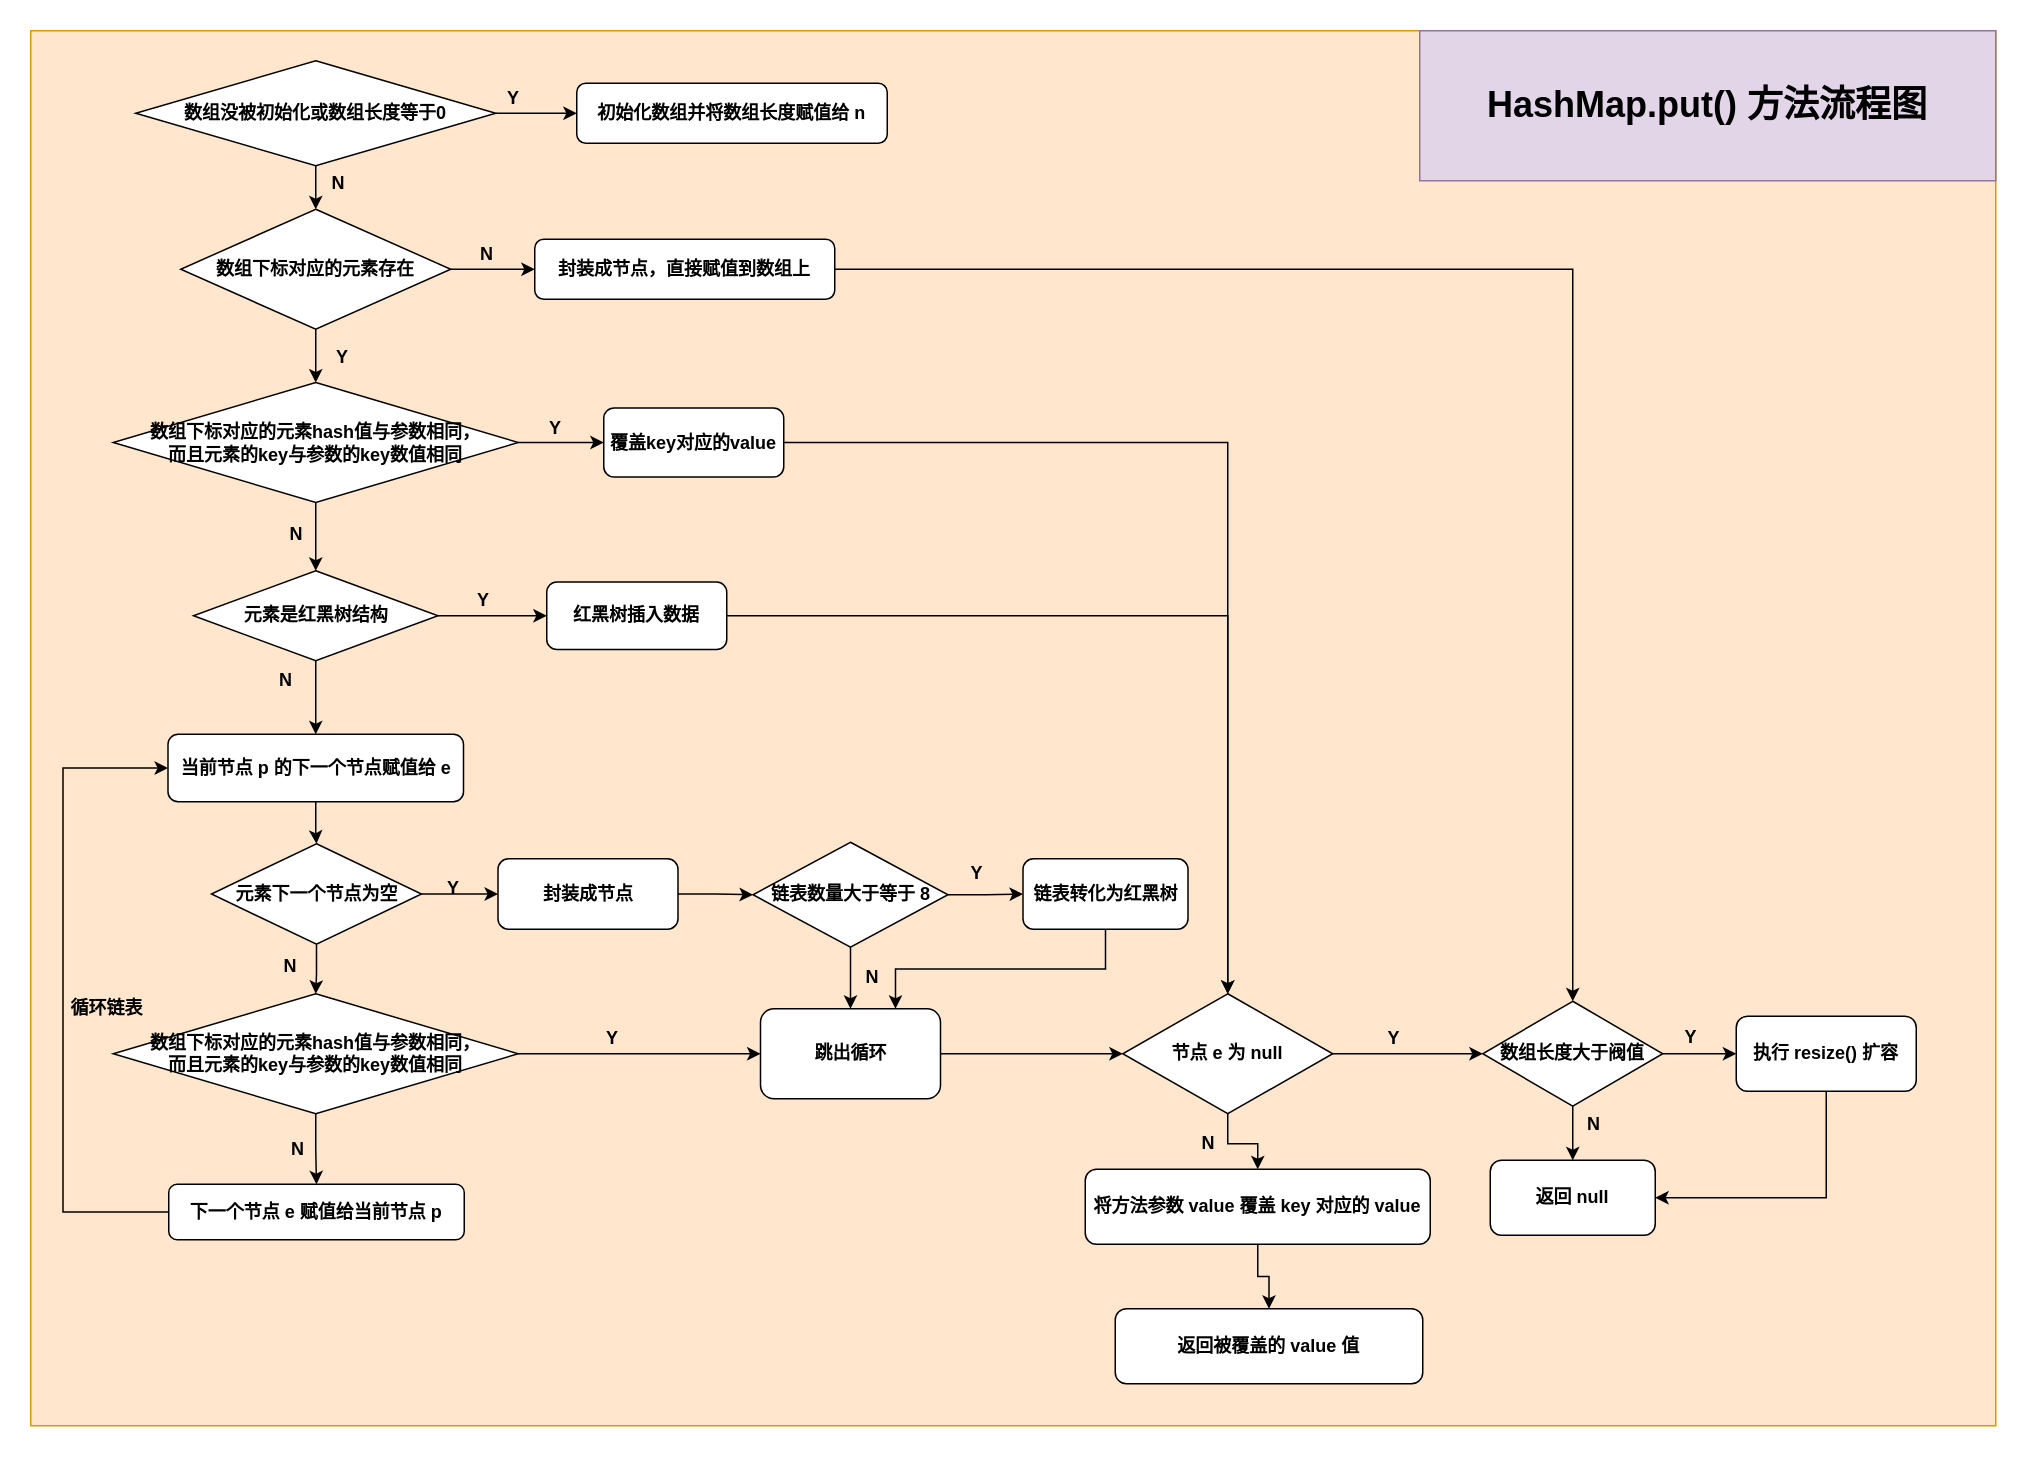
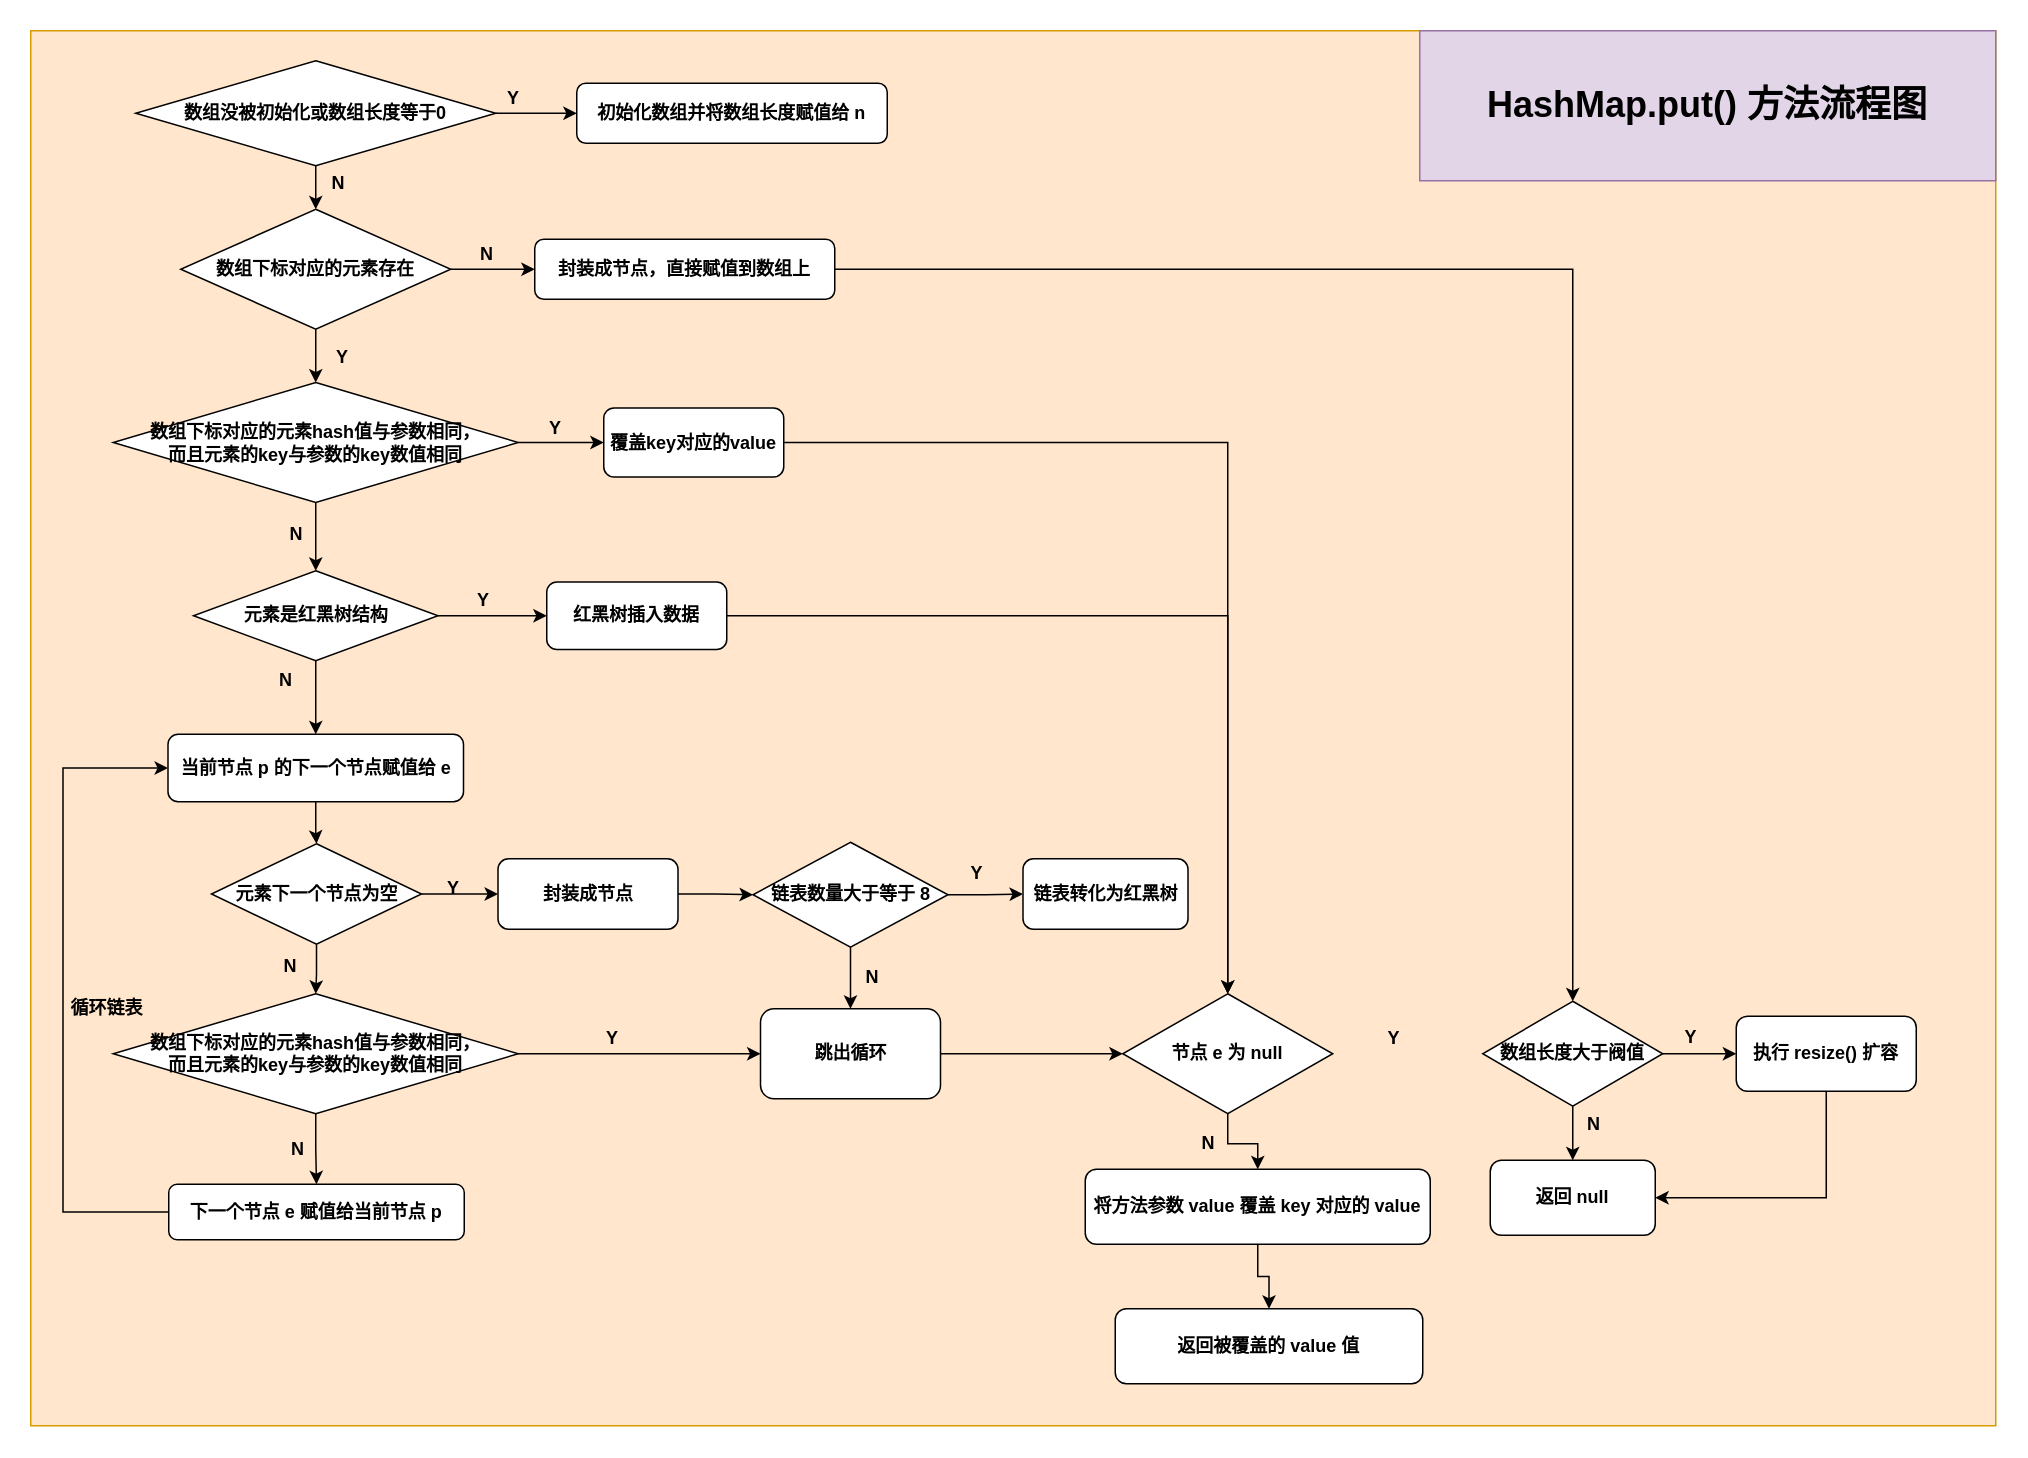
edge "链表转化为红黑树" -> "跳出循环": removed
edge "节点 e 为 null" -> "数组长度大于阀值": removed
